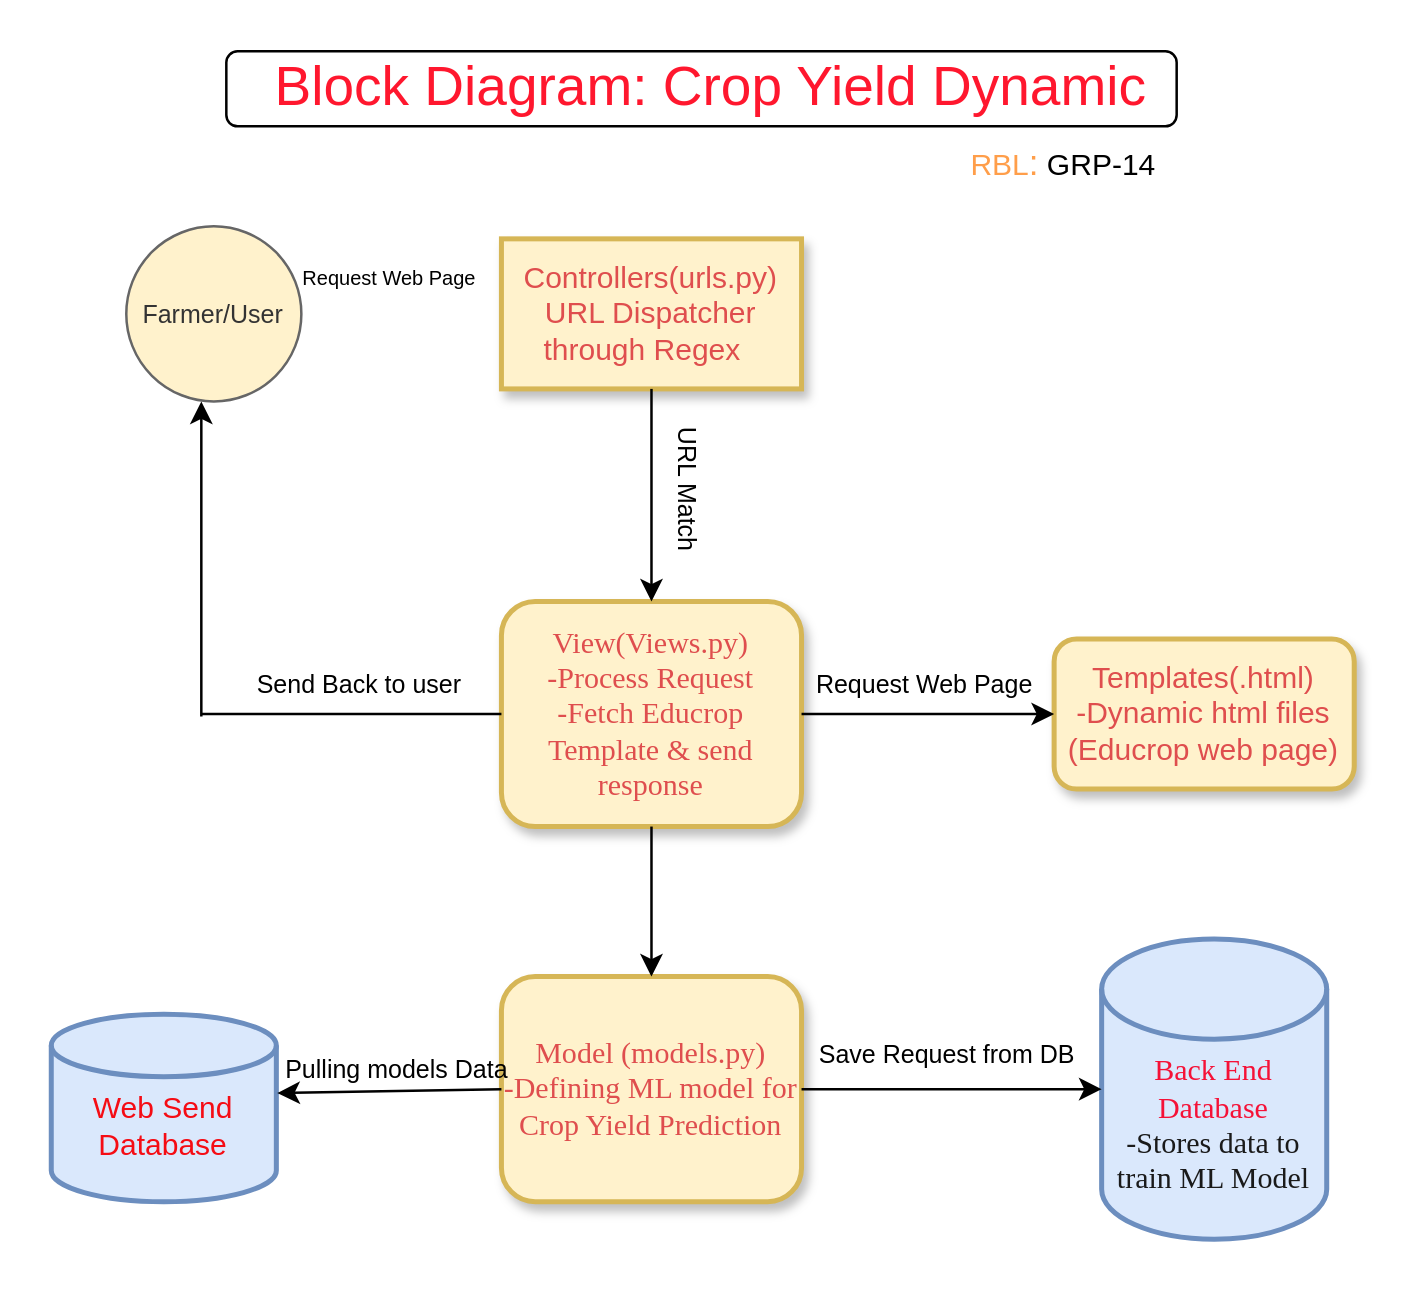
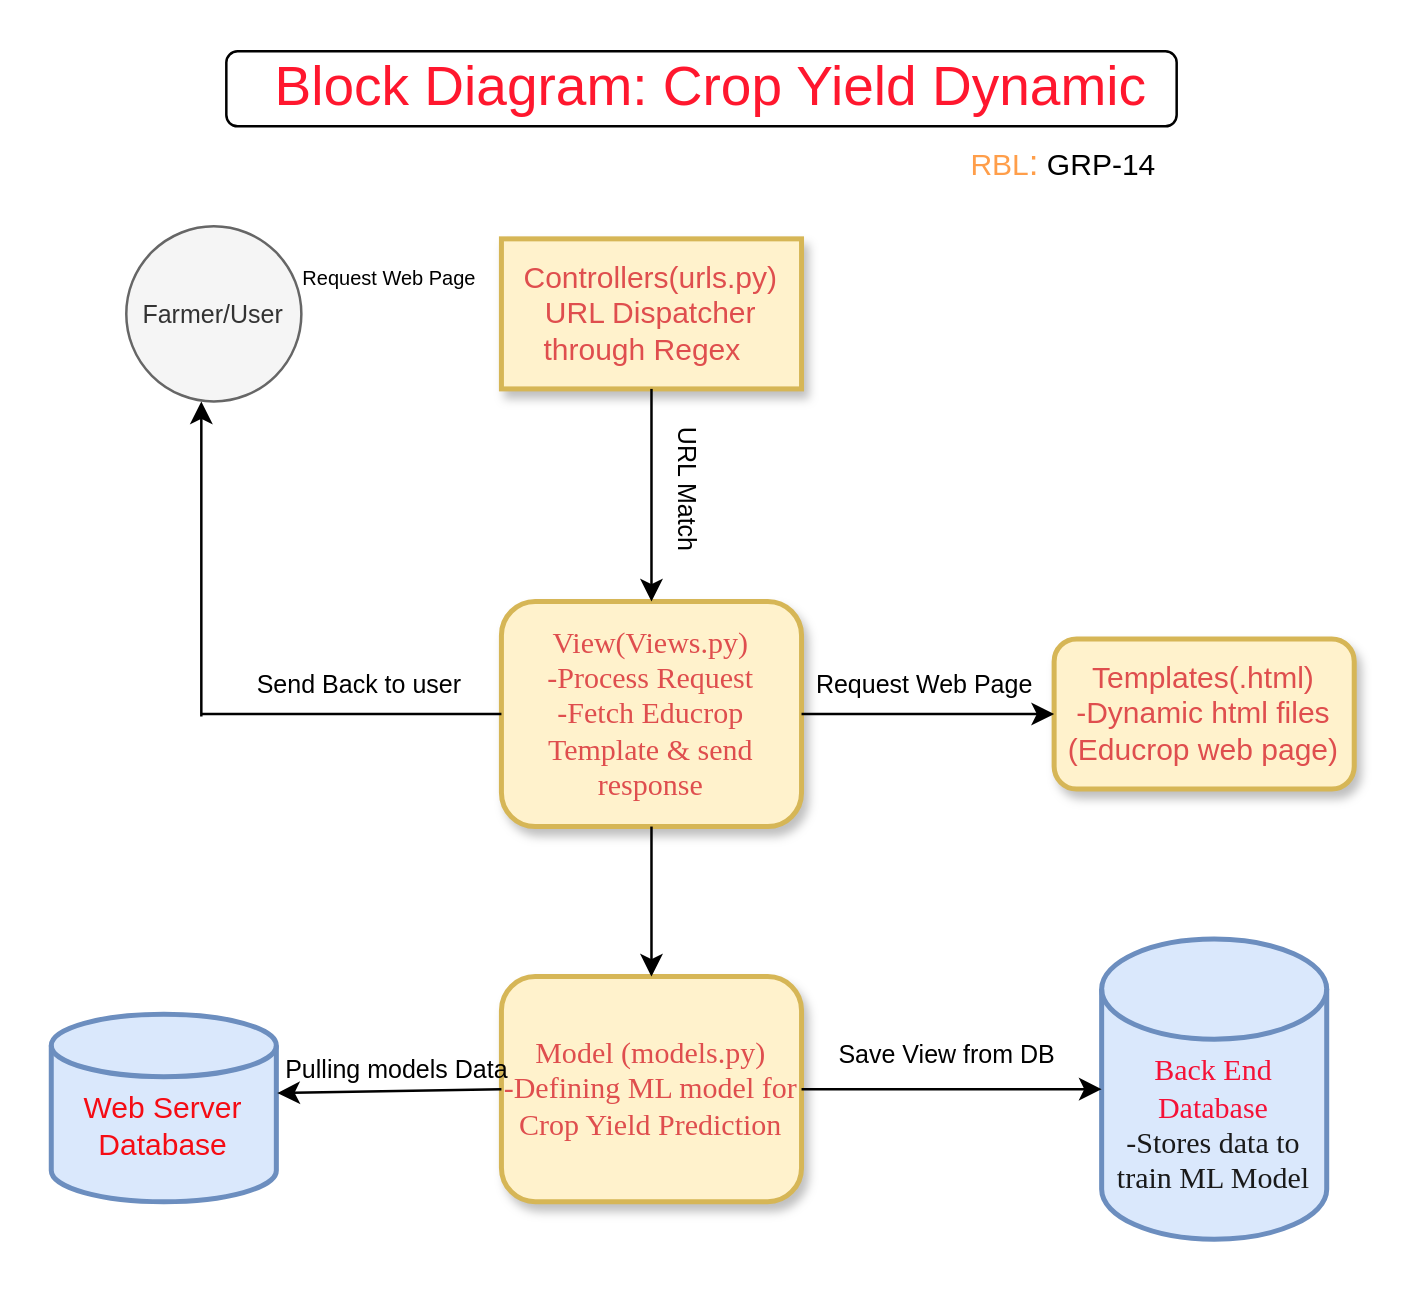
node "Farmer/User": fillcolor #fff2cc -> #f5f5f5
node "Save Request from DB": label "Save Request from DB" -> "Save View from DB"
node "Web Send Database": label "Web Send Database" -> "Web Server Database"
